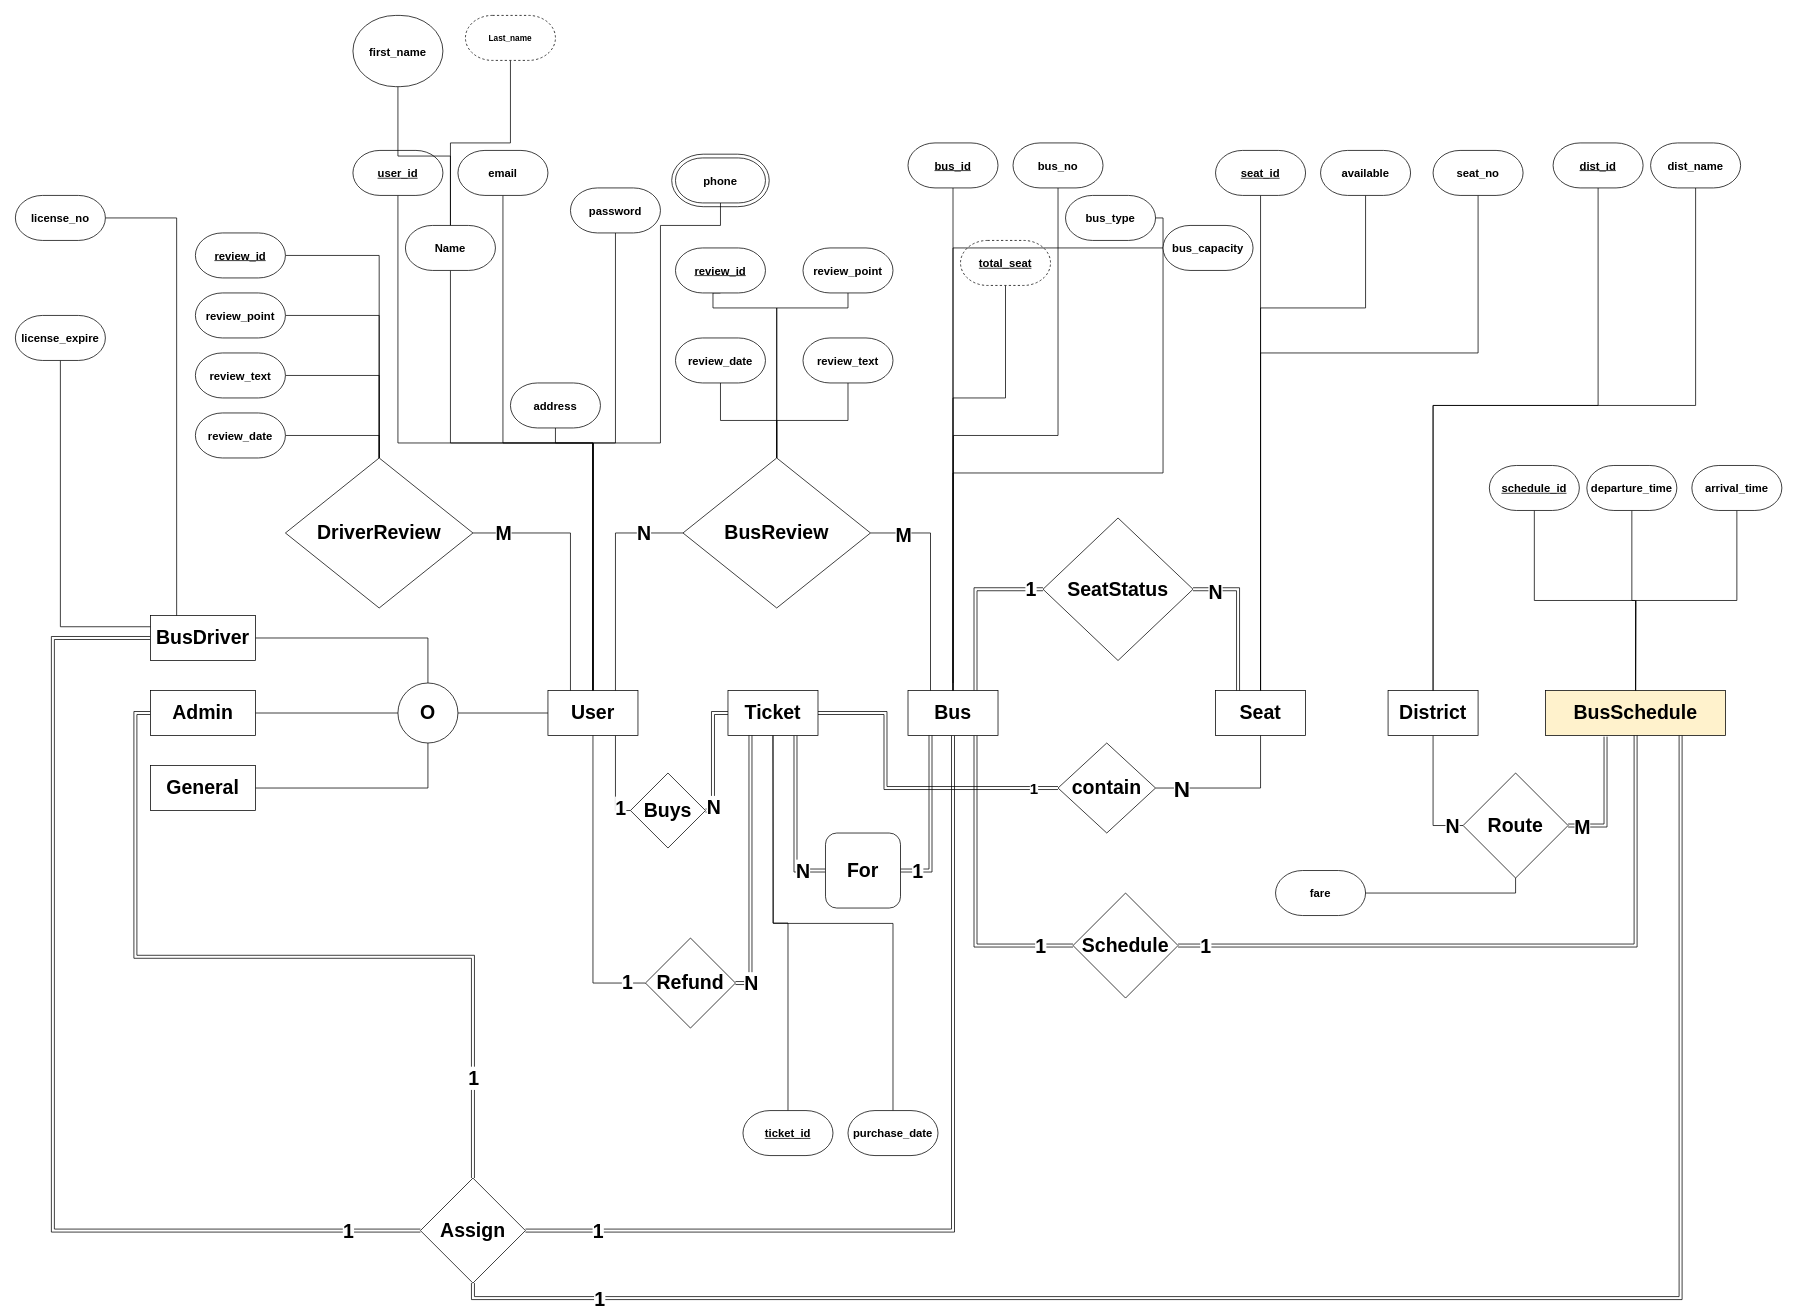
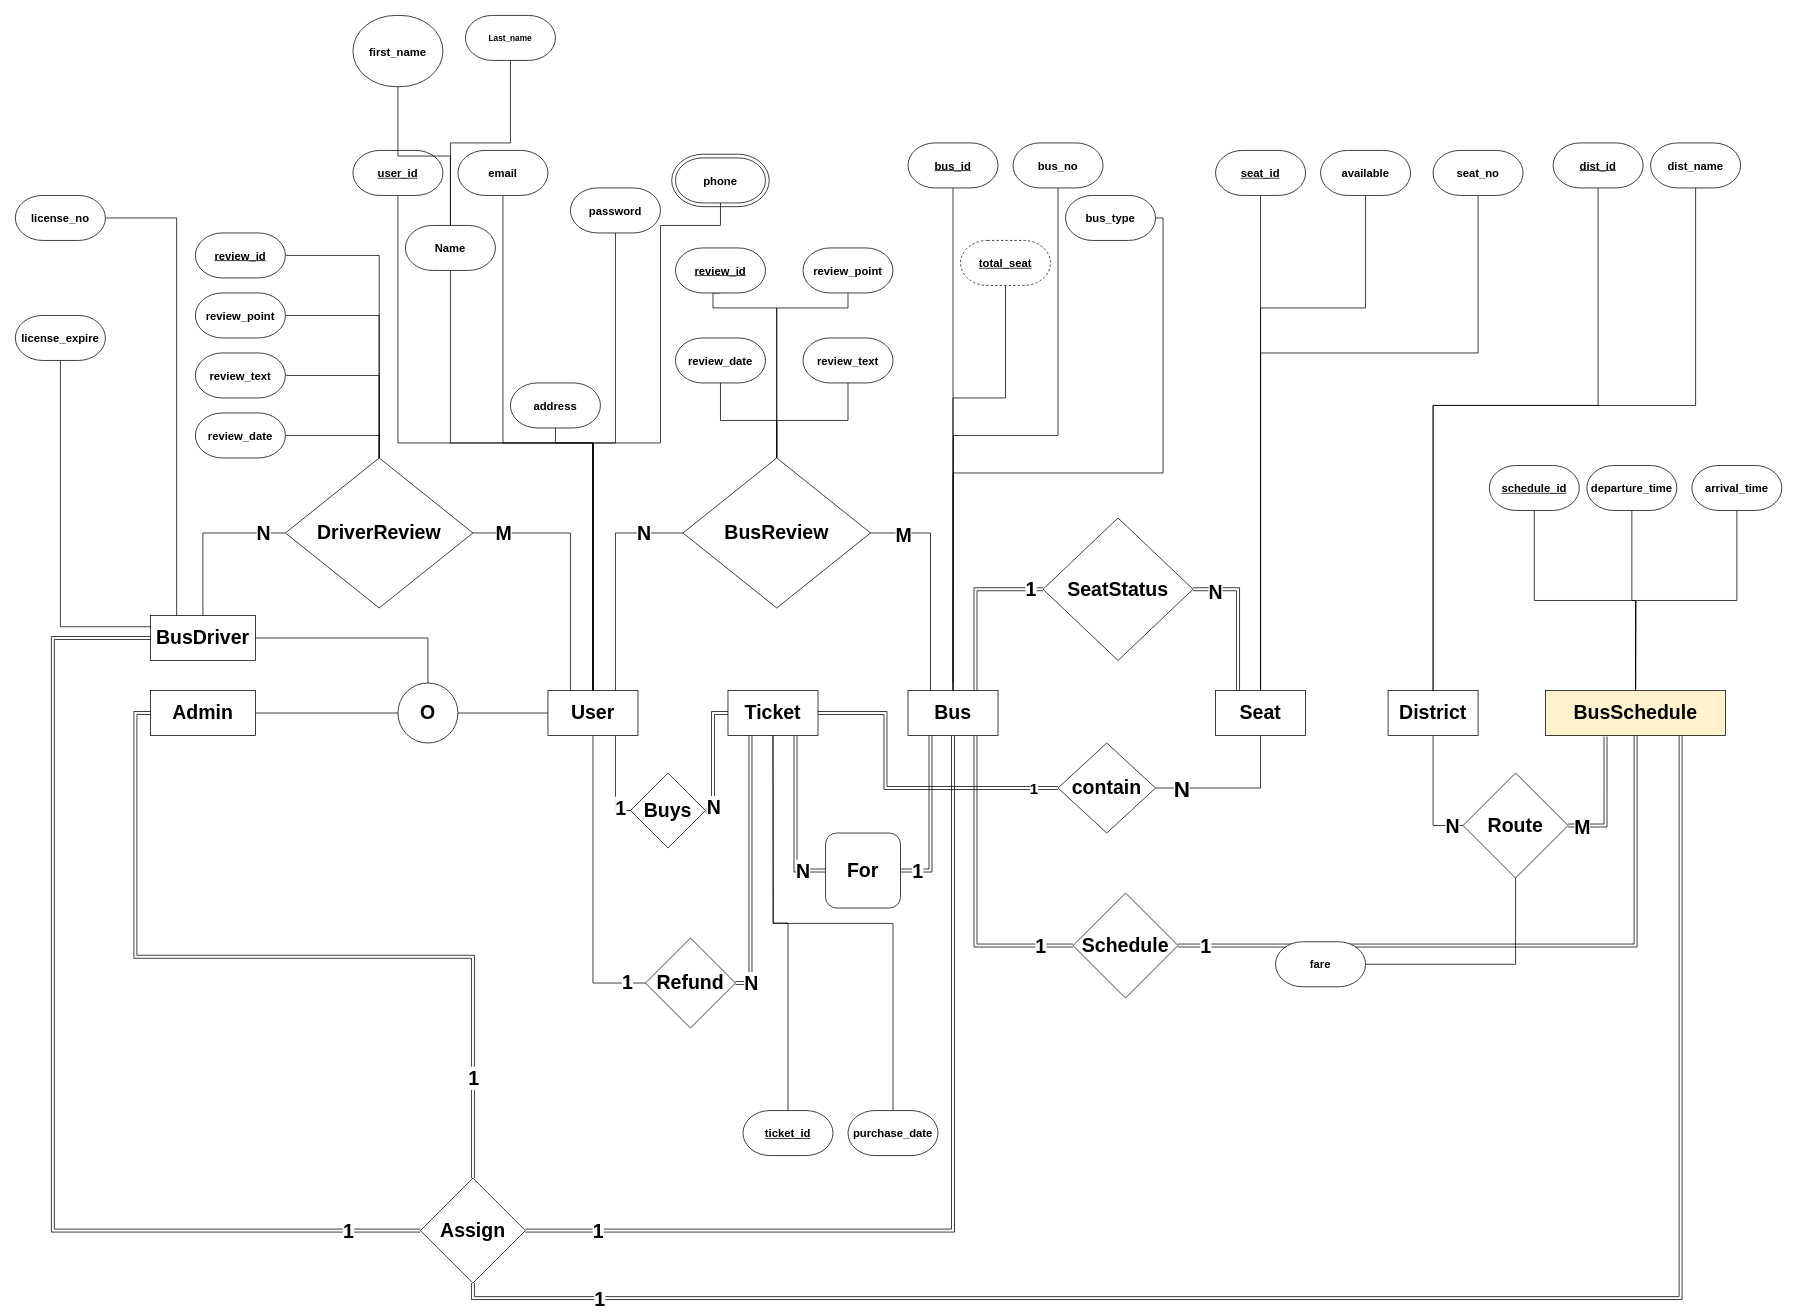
node "Last_name": style dashed -> solid
edge "bus_capacity" -- "Bus": removed
node "bus_capacity": removed
edge "DriverReview" -- "BusDriver": added, label "N"
edge "O" -- "General": removed
node "General": removed
node "fare": moved (1320, 893) -> (1320, 964)
